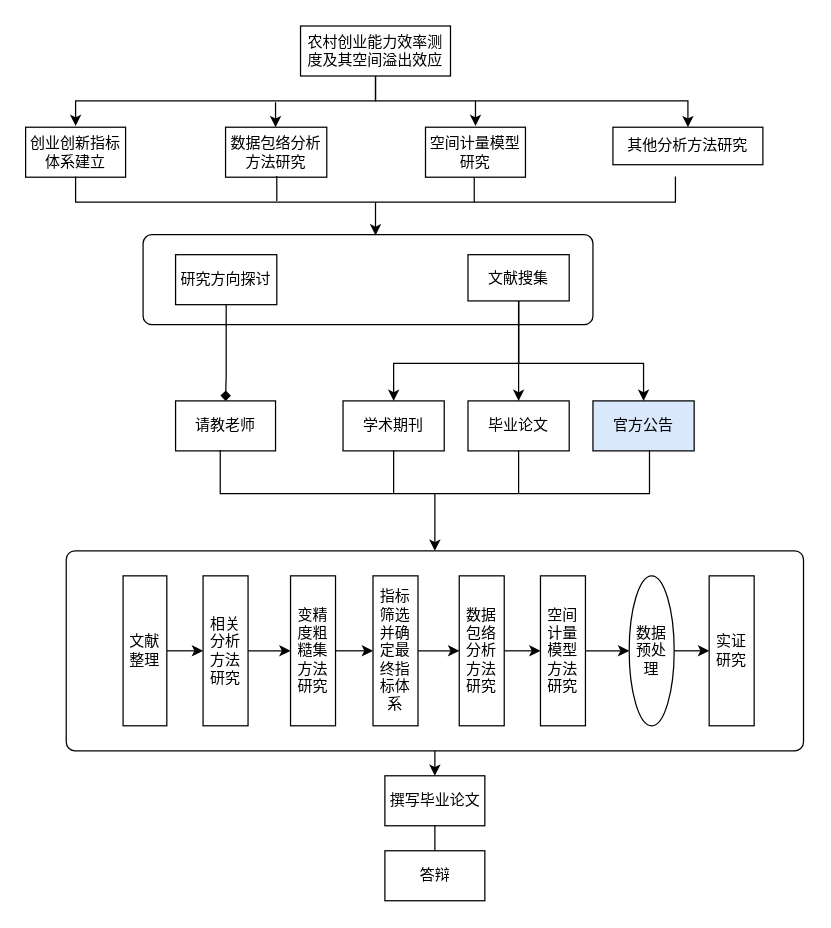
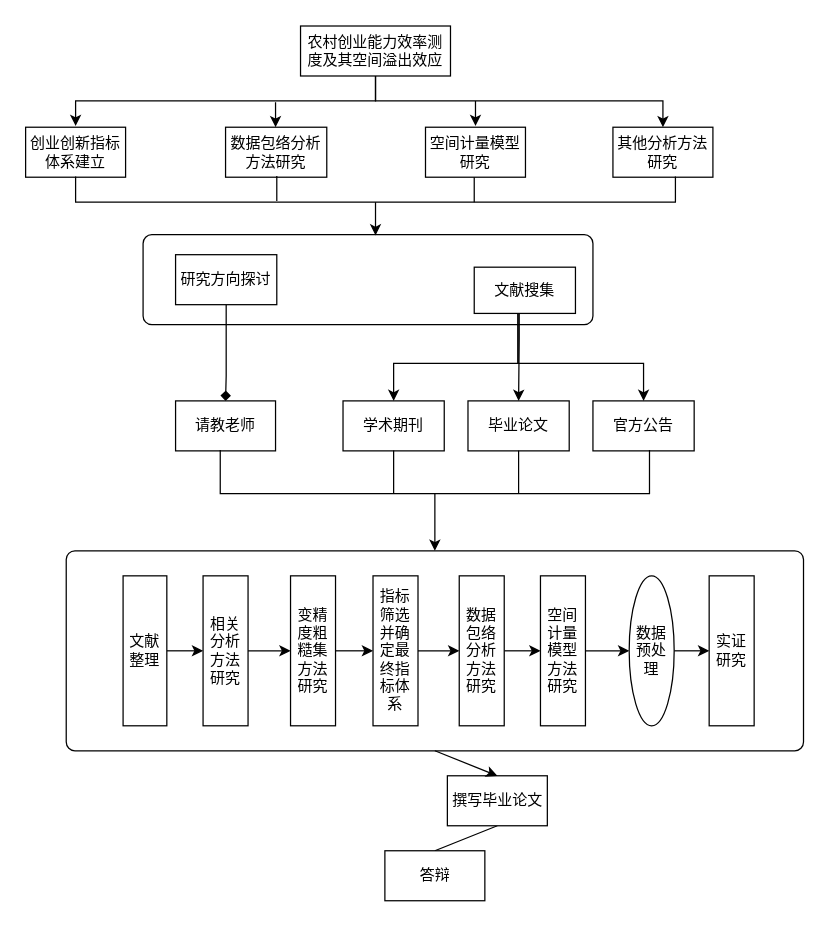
node "其他分析方法研究": size 150x38 -> 100x50
node "文献搜集": moved (519, 278) -> (525, 290)
node "官方公告": fillcolor #dae8fc -> #ffffff
node "撰写毕业论文": moved (435, 801) -> (498, 801)
